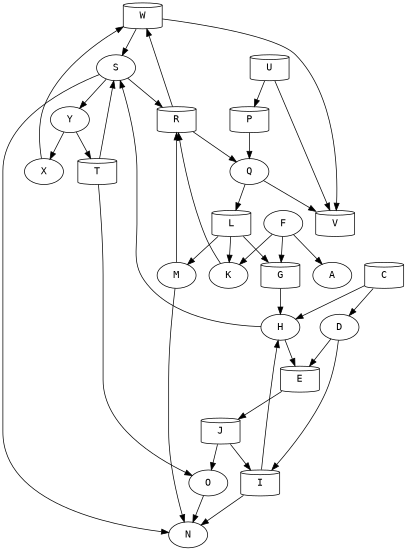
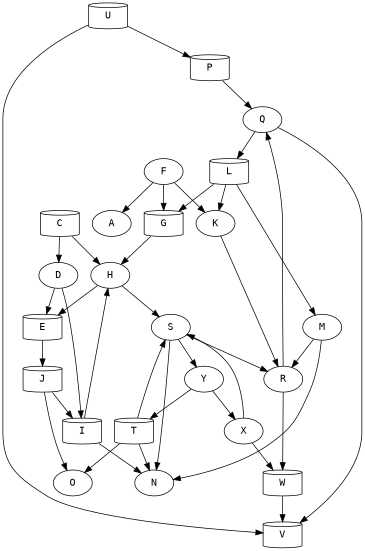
edge "W" -> "S": now "X" -> "S"
node "R": shape cylinder -> ellipse
edge "O" -> "N": now "T" -> "N"
